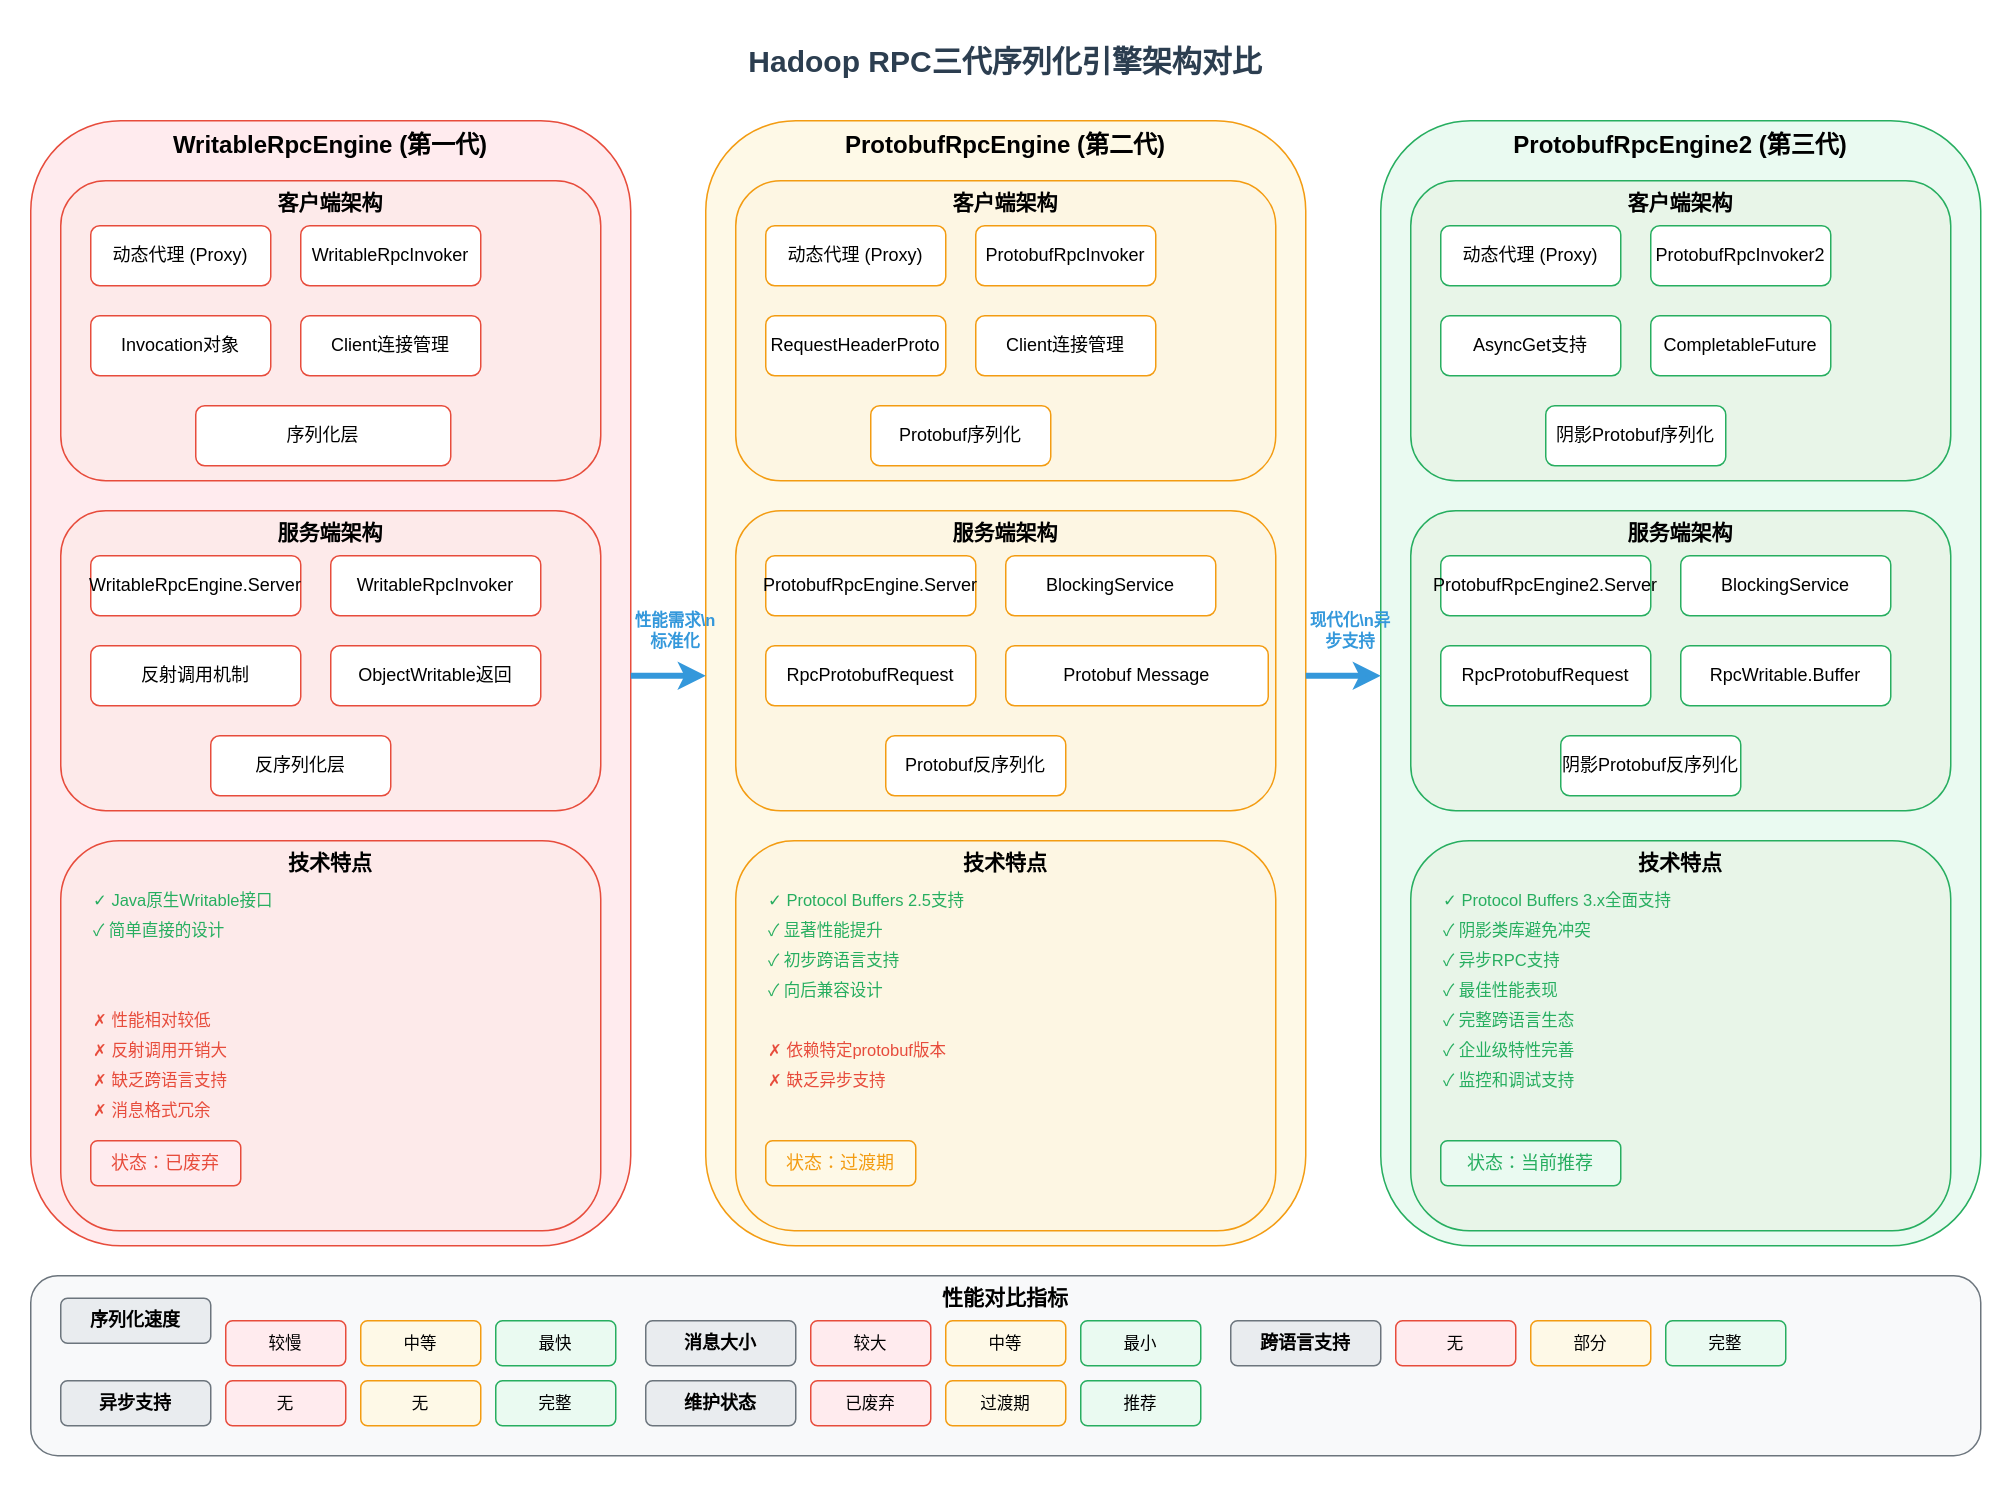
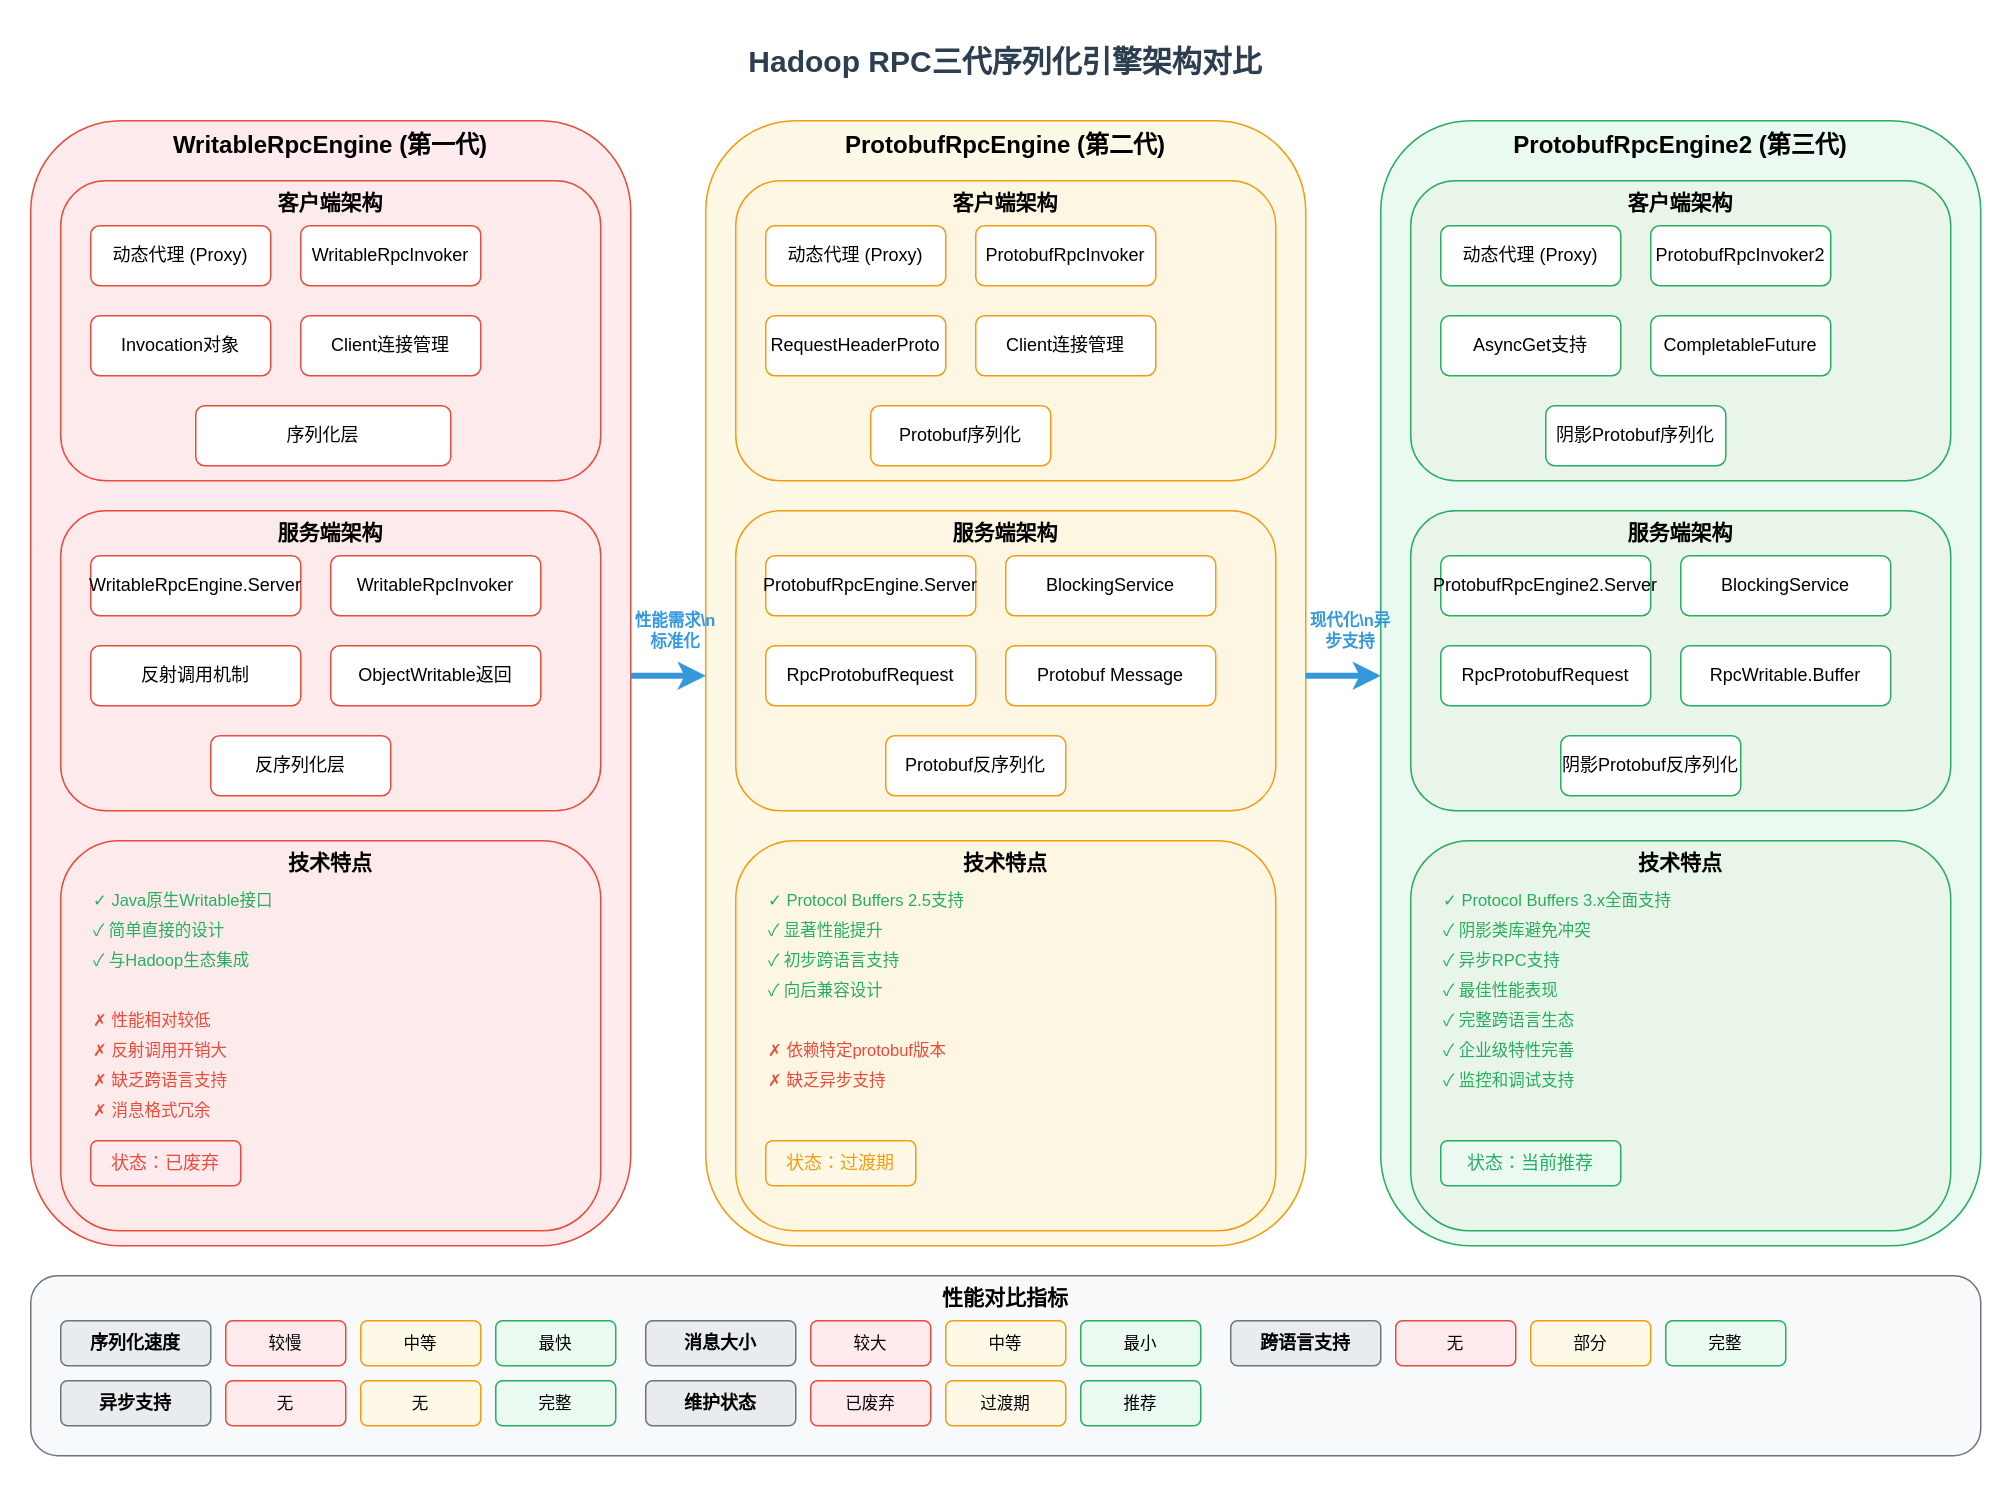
node "Protobuf Message": size 263x60 -> 210x60
node "✓ 与Hadoop生态集成": added
node "序列化速度": moved (136, 1321) -> (136, 1343)
